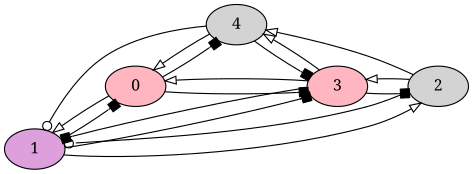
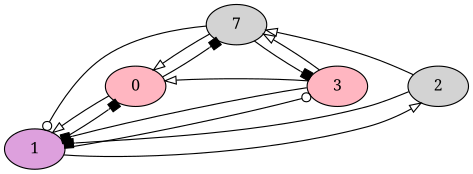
node "4": label "4" -> "7"
edge "2" -> "3": removed
edge "0" -> "3": removed
edge "3" -> "2": removed
edge "1" -> "3": arrowhead box -> odot
edge "2" -> "1": arrowhead odot -> box
